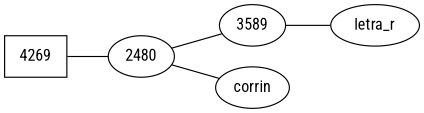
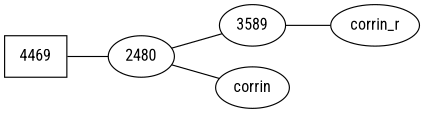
node "letra_r": label "letra_r" -> "corrin_r"
node "4269": label "4269" -> "4469"
